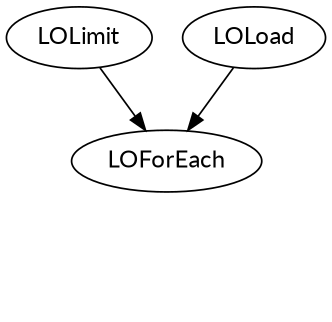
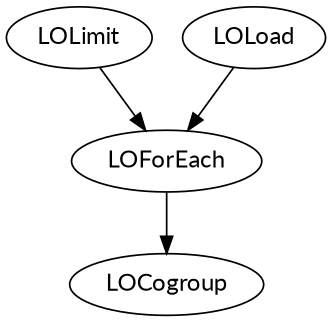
node "LOCogroup": added
